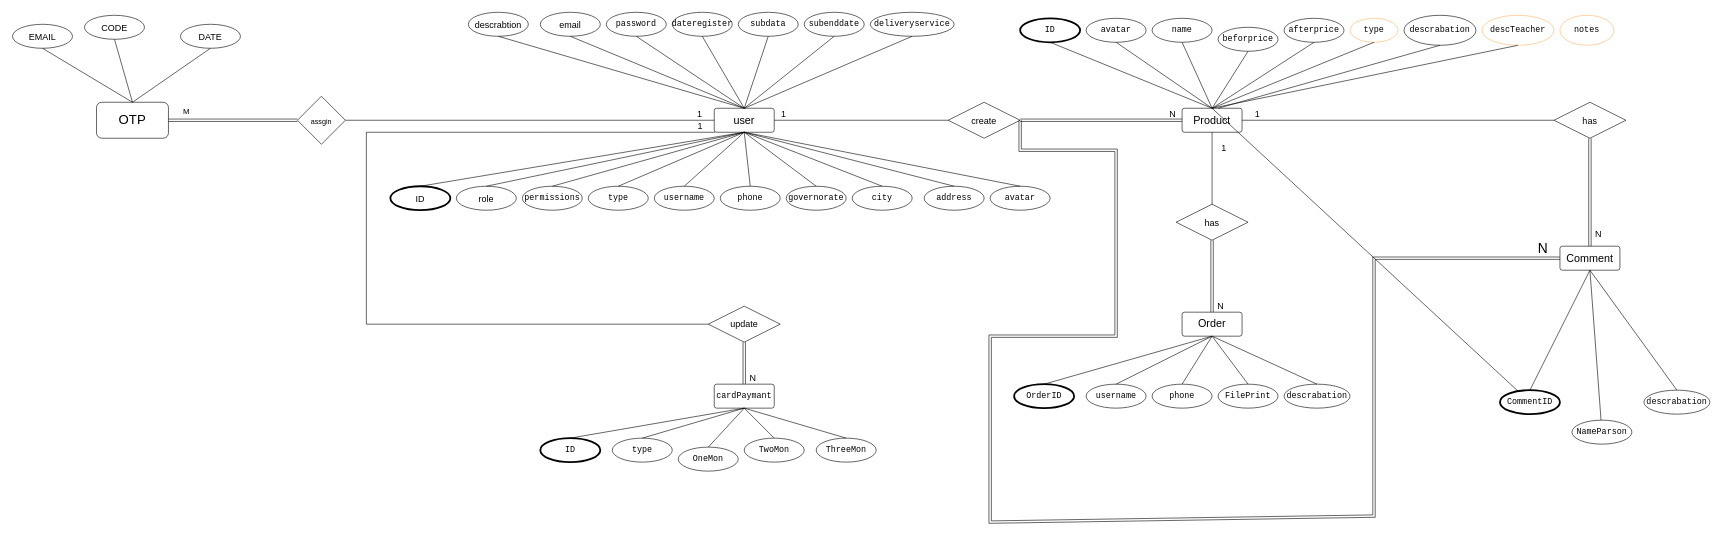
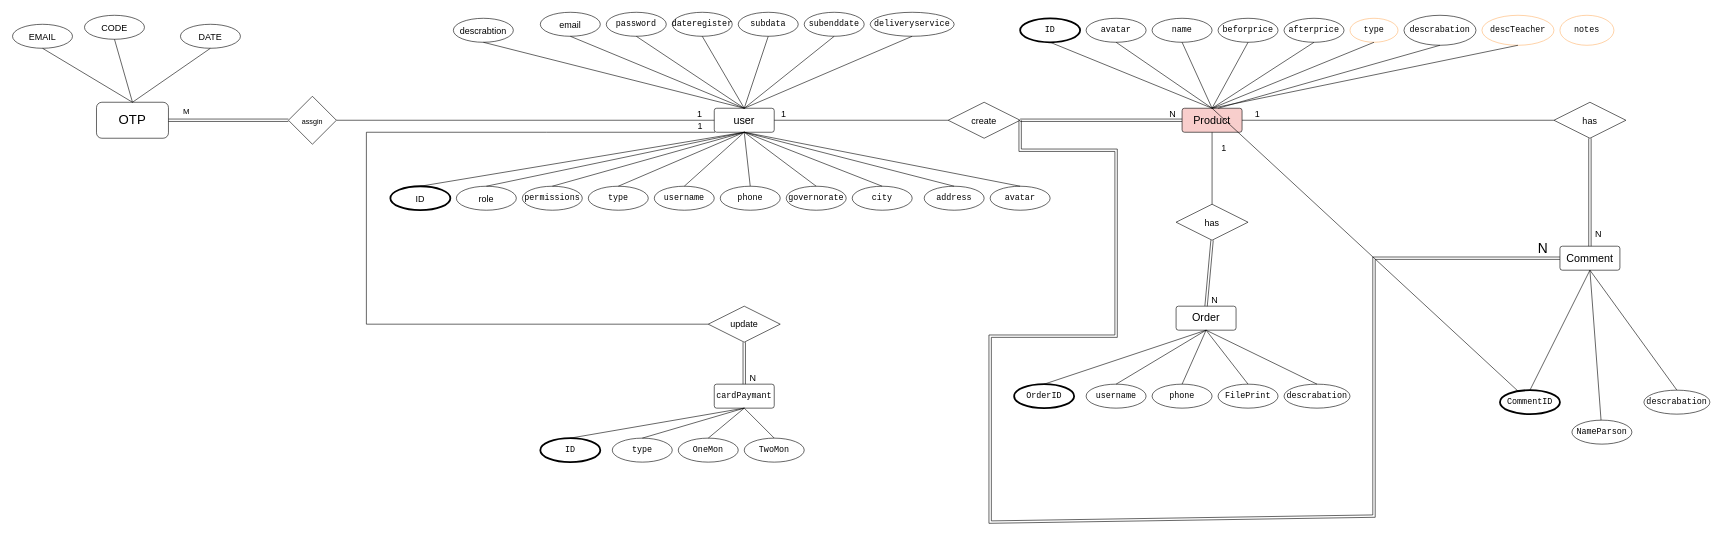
node "descrabtion": moved (498, 24) -> (483, 30)
node "beforprice": moved (1248, 39) -> (1248, 30)
node "assgin": moved (321, 120) -> (312, 120)
node "Product": fillcolor #ffffff -> #f8cecc
node "Order": moved (1212, 324) -> (1206, 318)
edge "cardPaymant" -- "ThreeMon": removed
node "ThreeMon": removed
node "OneMon": moved (708, 459) -> (708, 450)
